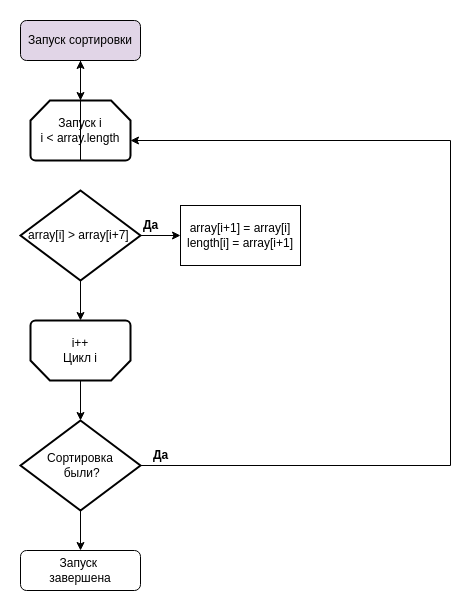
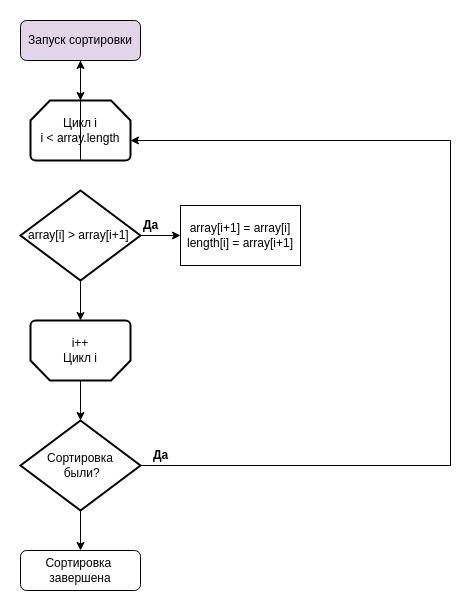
node "Запуск i i < array.length": label "Запуск i i < array.length" -> "Цикл i i < array.length"
node "array[i] > array[i+7]": label "array[i] > array[i+7]" -> "array[i] > array[i+1]"
node "Запуск завершена": label "Запуск завершена" -> "Сортировка завершена"
